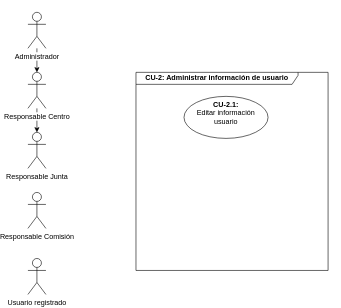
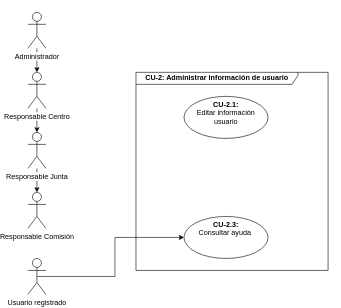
edge "Responsable Junta" -> "Responsable Comisión": added
node "CU-2.3: Consultar ayuda": added
edge "Usuario registrado" -> "CU-2.3: Consultar ayuda": added
